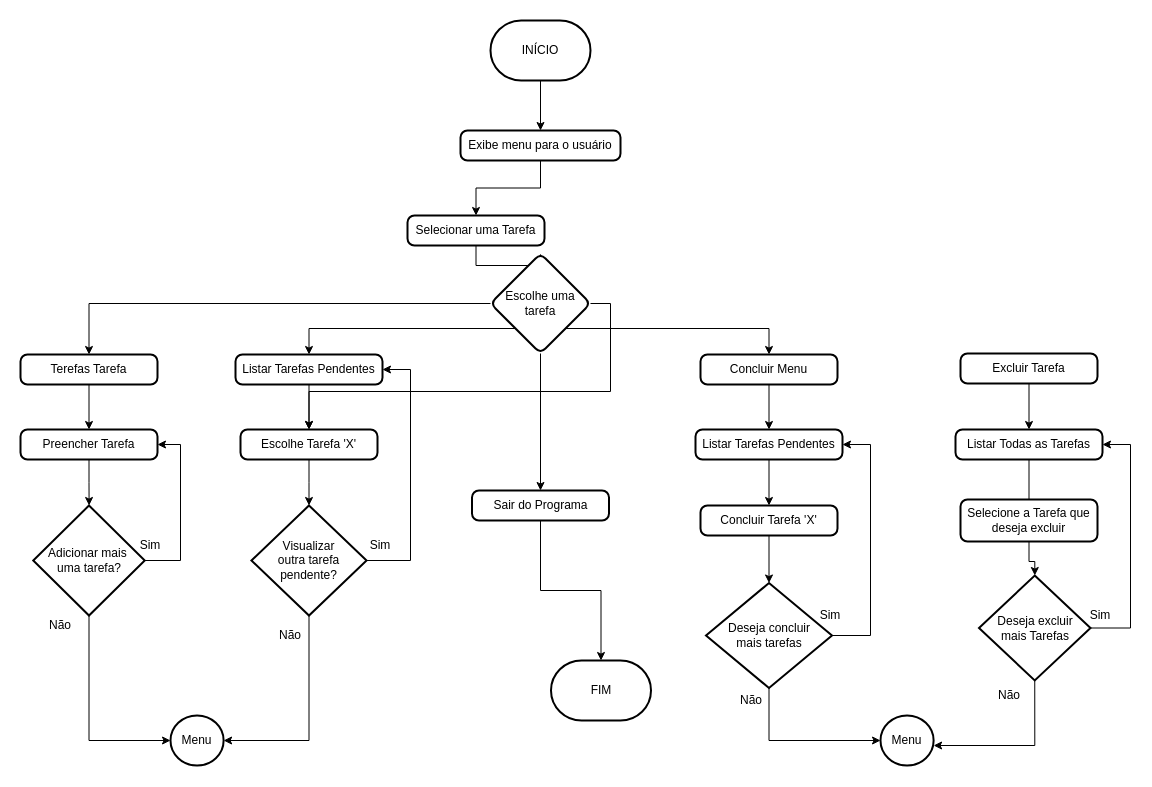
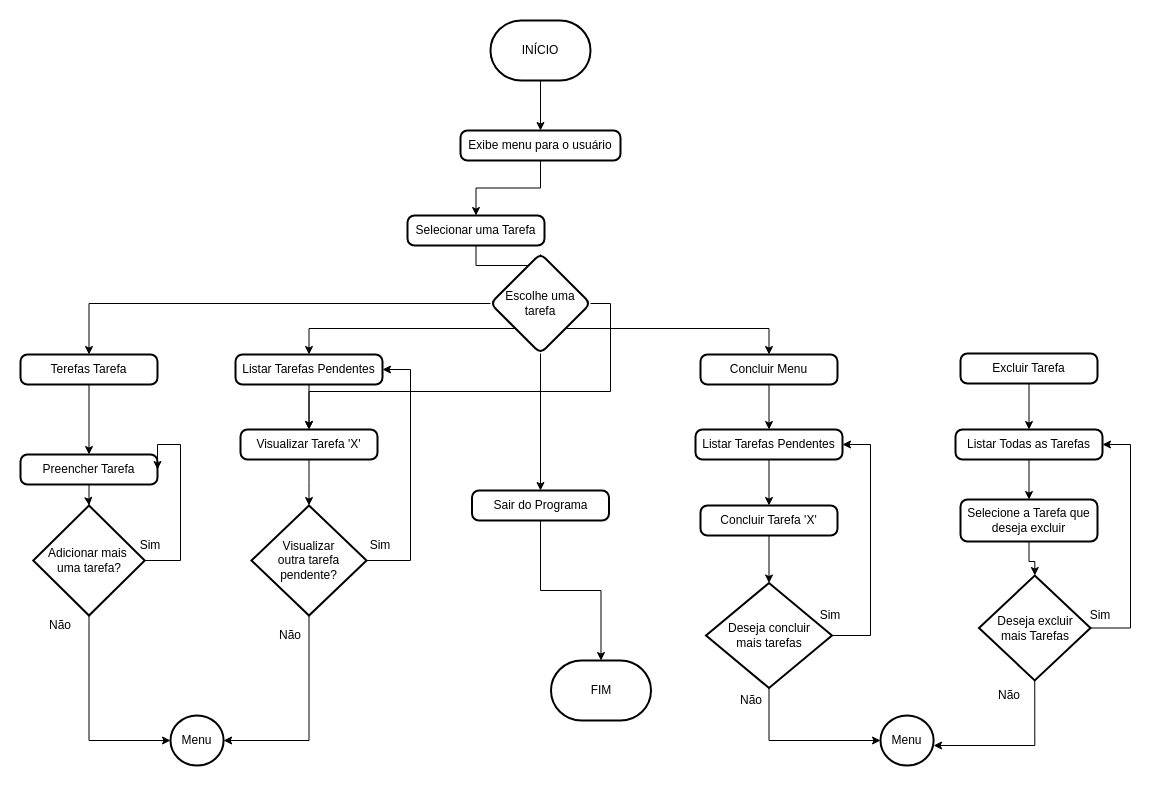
node "Preencher Tarefa": moved (89, 445) -> (89, 470)
node "Escolhe Tarefa 'X'": label "Escolhe Tarefa 'X'" -> "Visualizar Tarefa 'X'"
edge "Listar Todas as Tarefas" -- "Selecione a Tarefa que deseja excluir": arrowhead none -> classic
